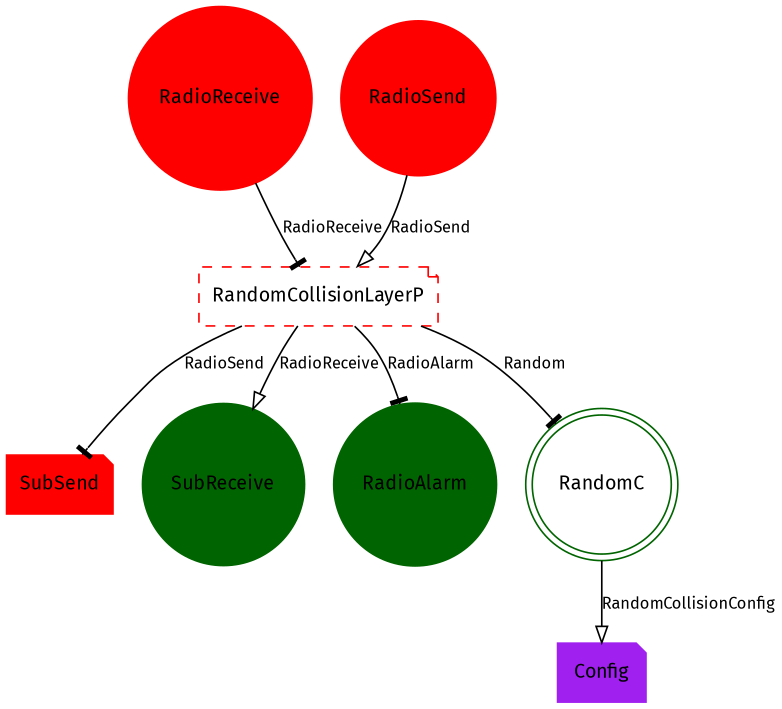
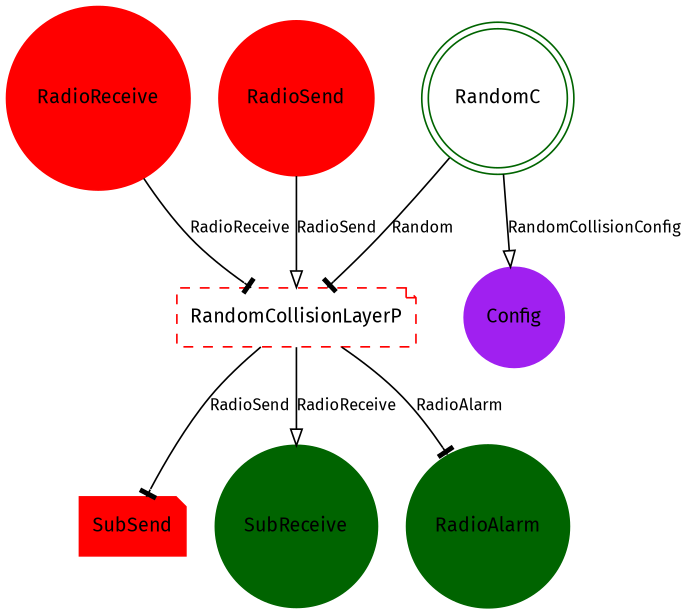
edge "RandomCollisionLayerP" -> "RandomC": reversed
node "Config": shape note -> circle
